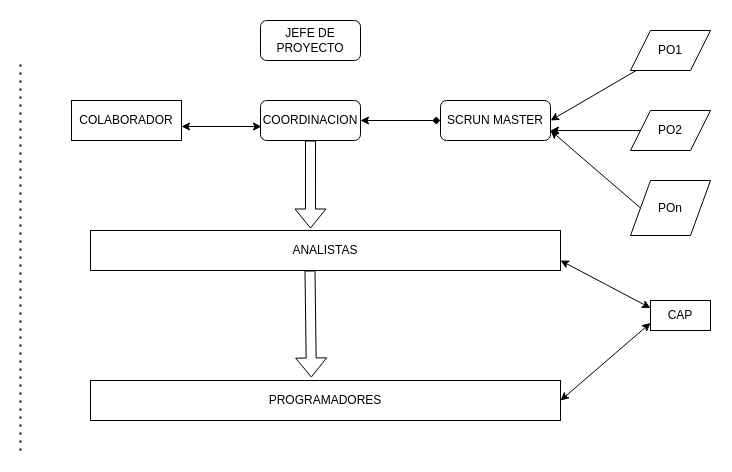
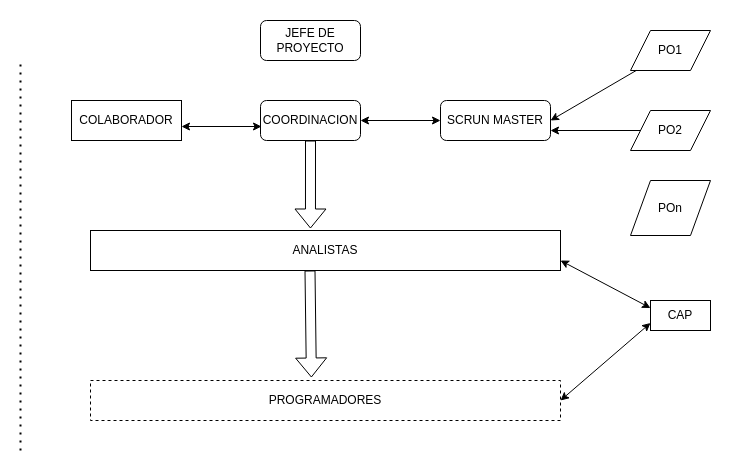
edge "COORDINACION" -- "SCRUN MASTER": arrowhead diamond -> classic
edge "POn" -> "SCRUN MASTER": removed
node "PROGRAMADORES": style solid -> dashed
